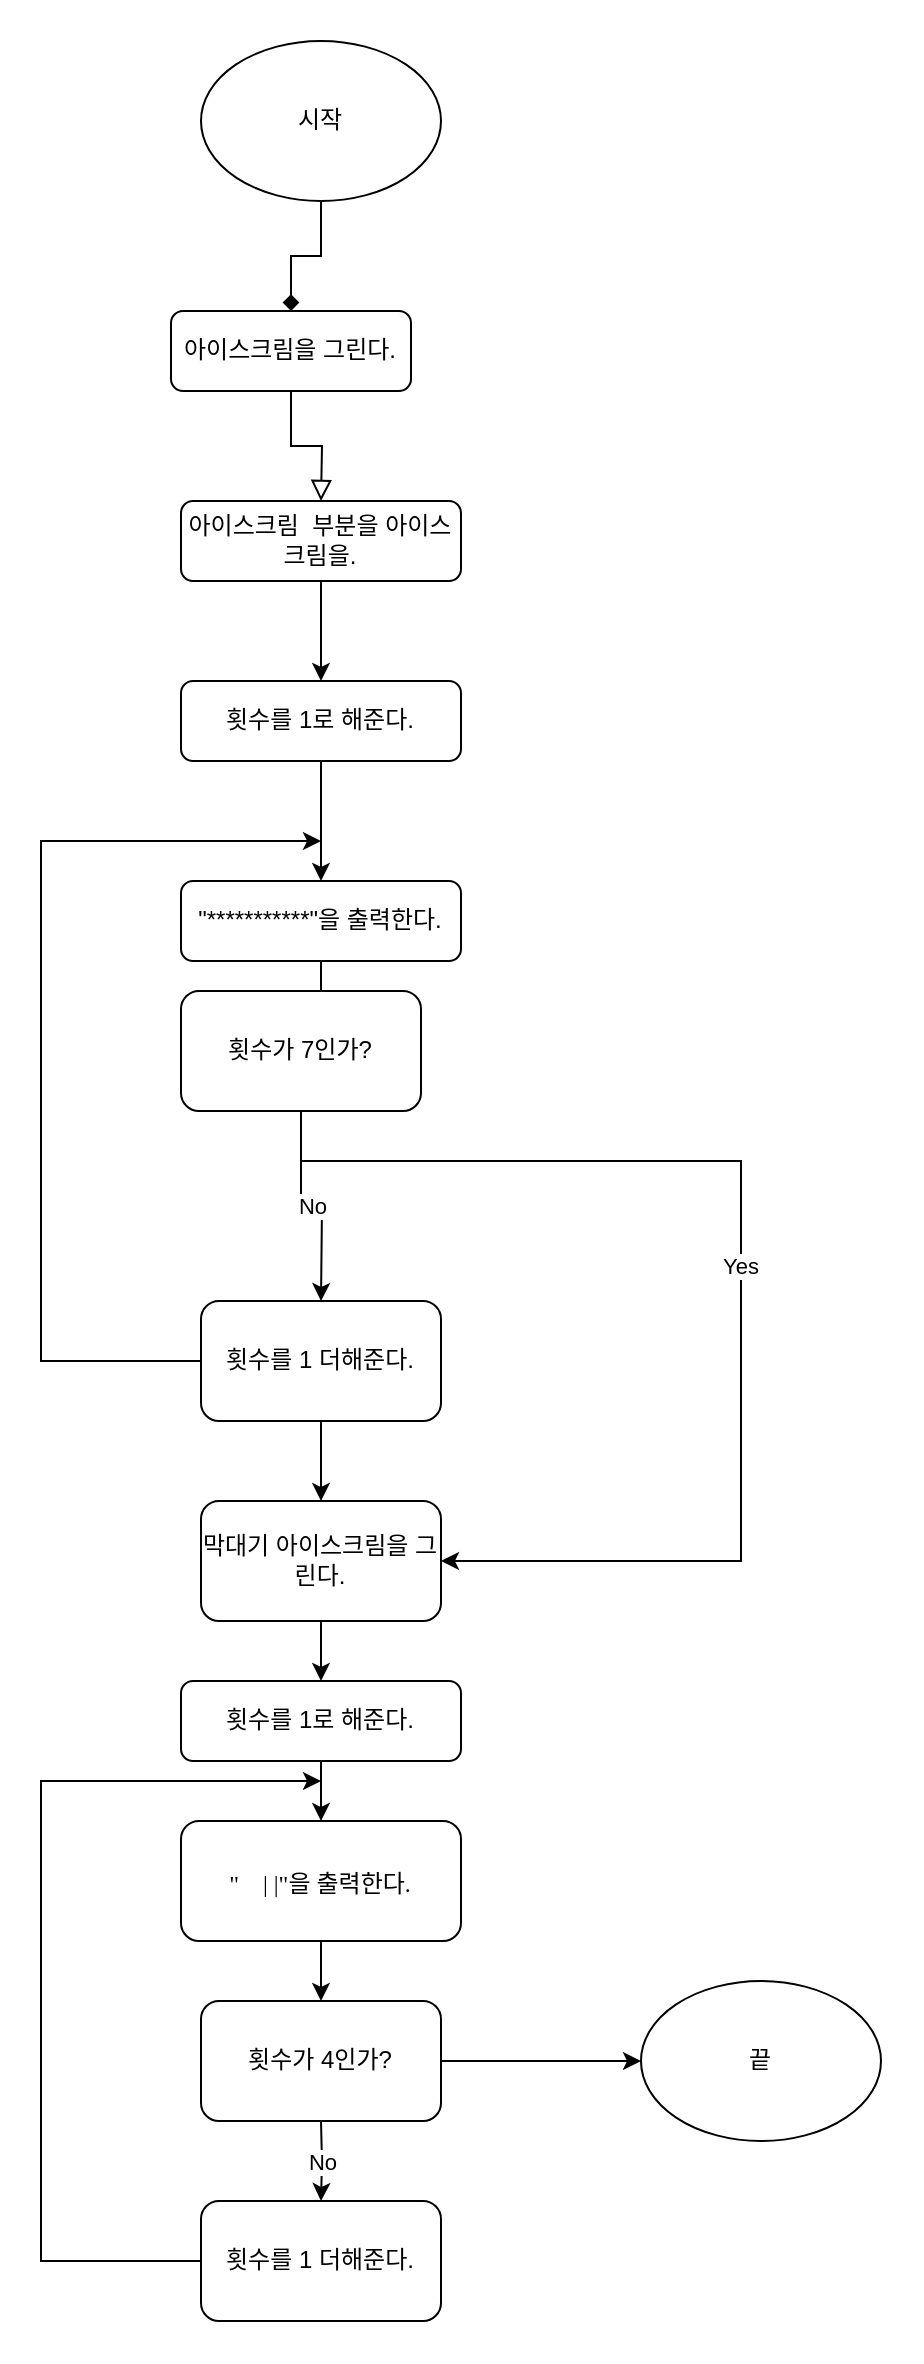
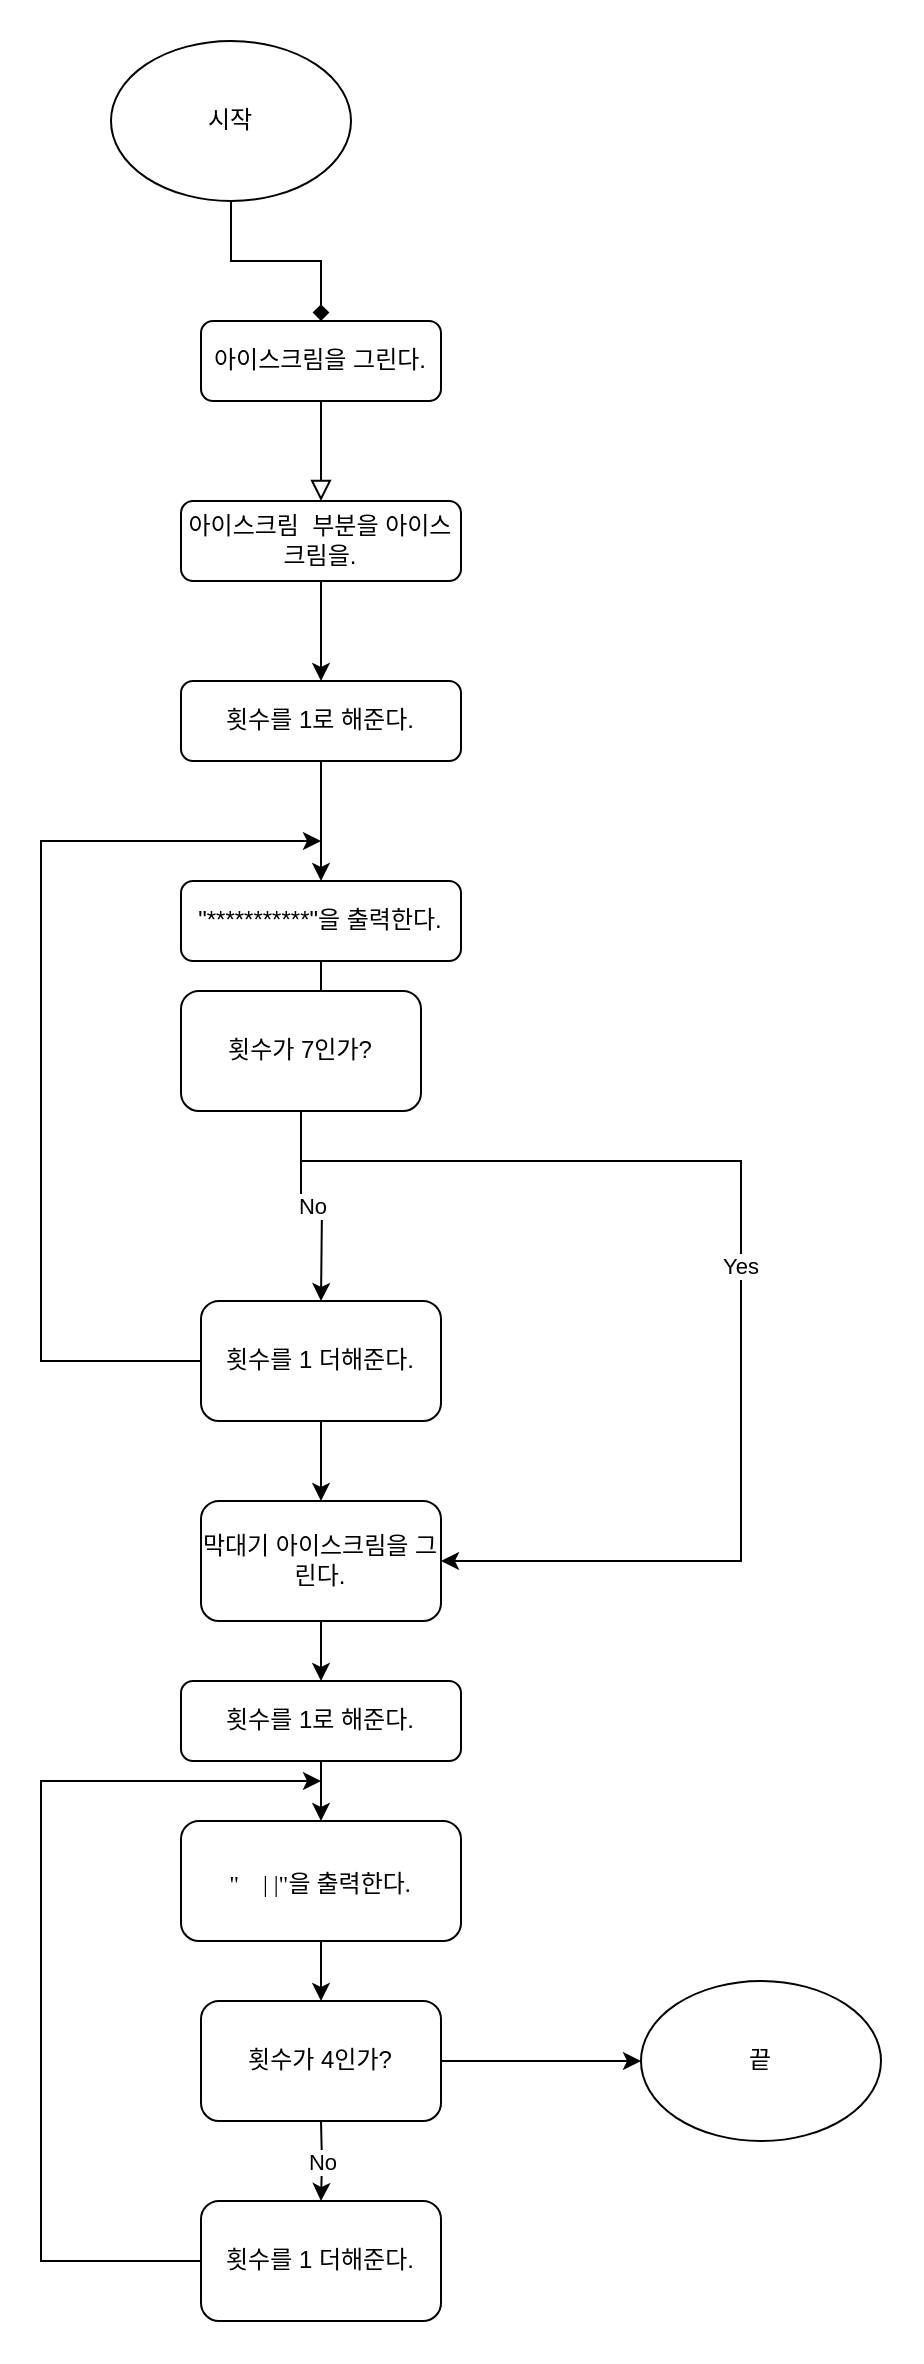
node "시작": moved (321, 121) -> (231, 121)
node "아이스크림을 그린다.": moved (291, 351) -> (321, 361)
